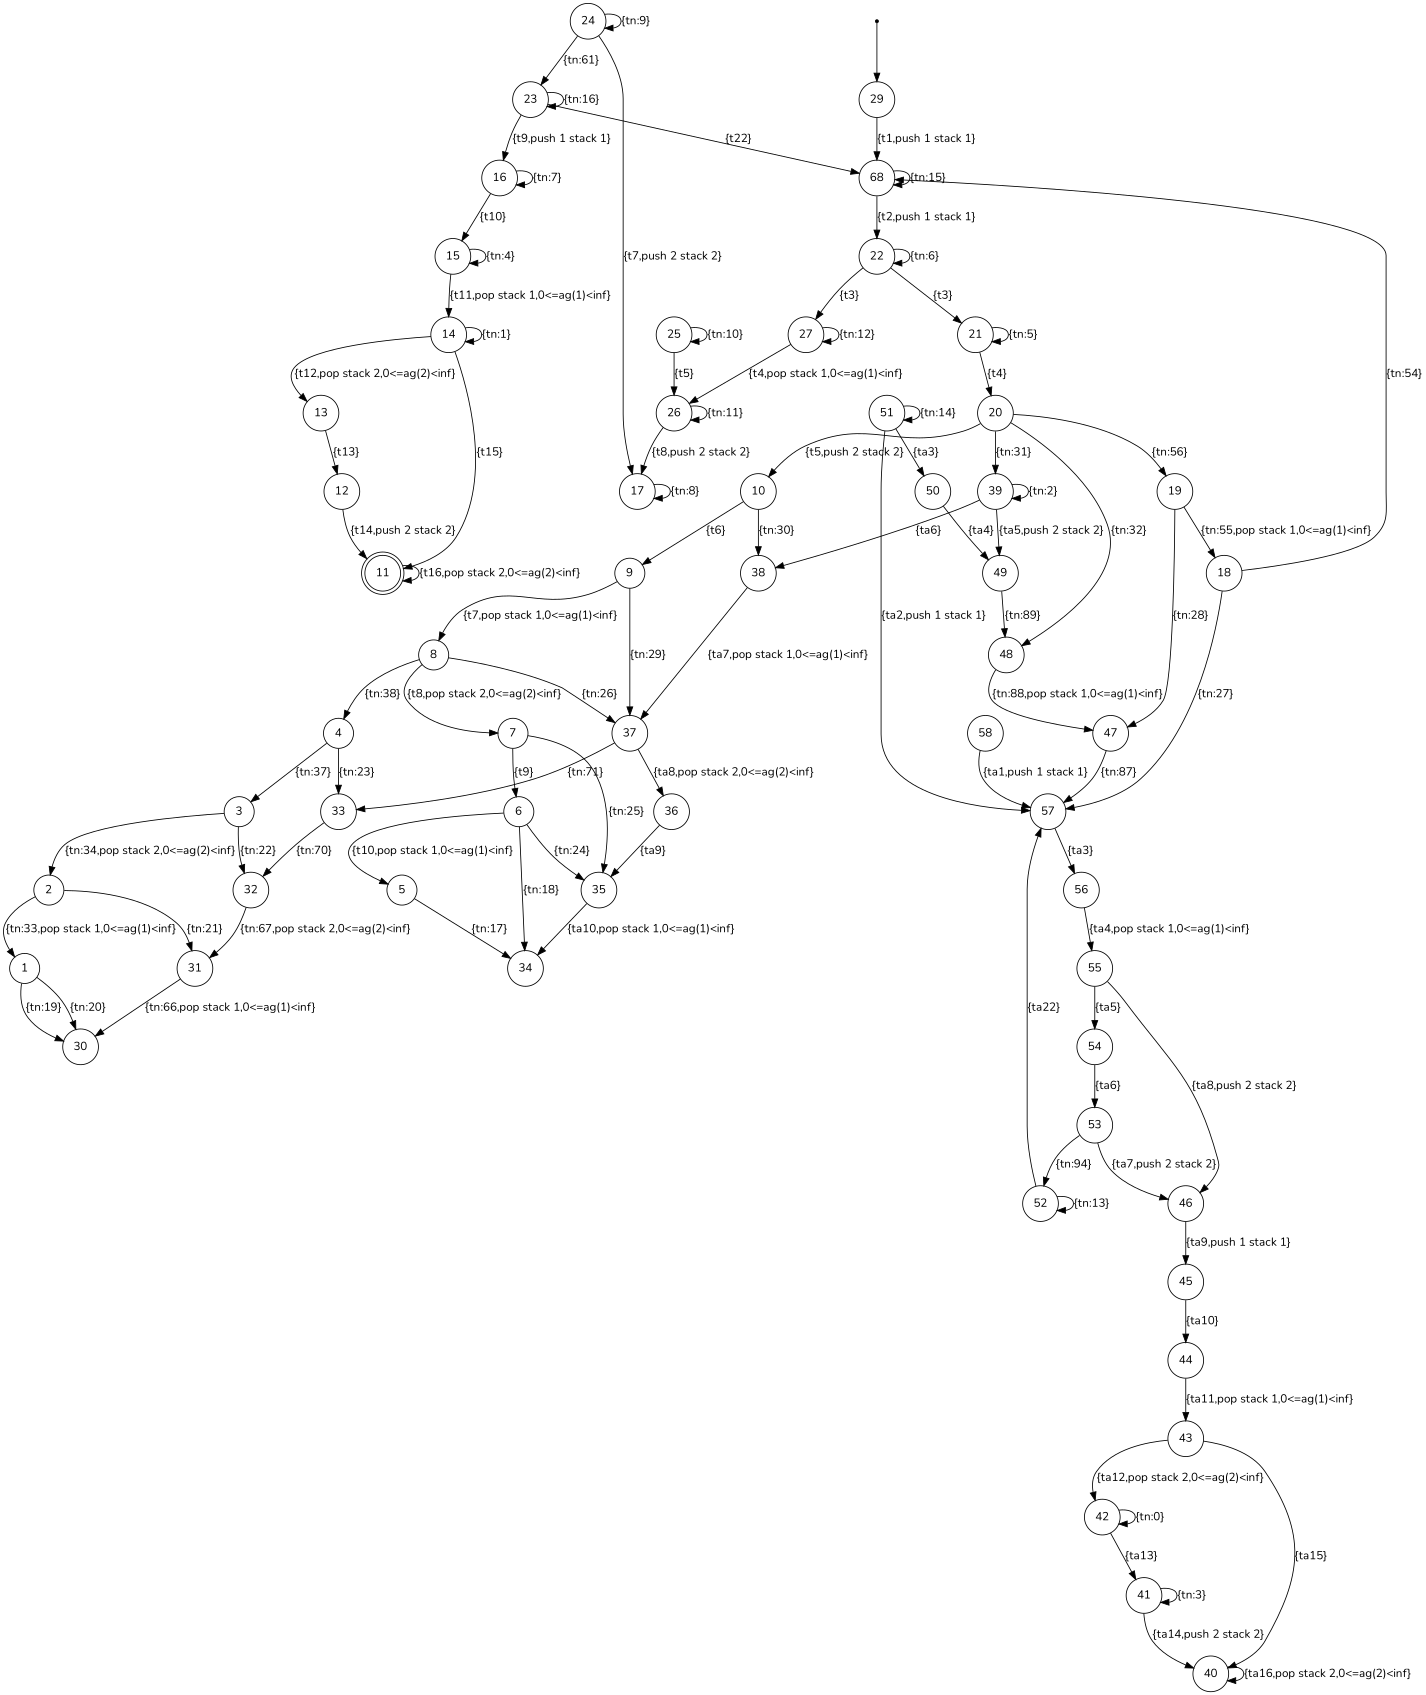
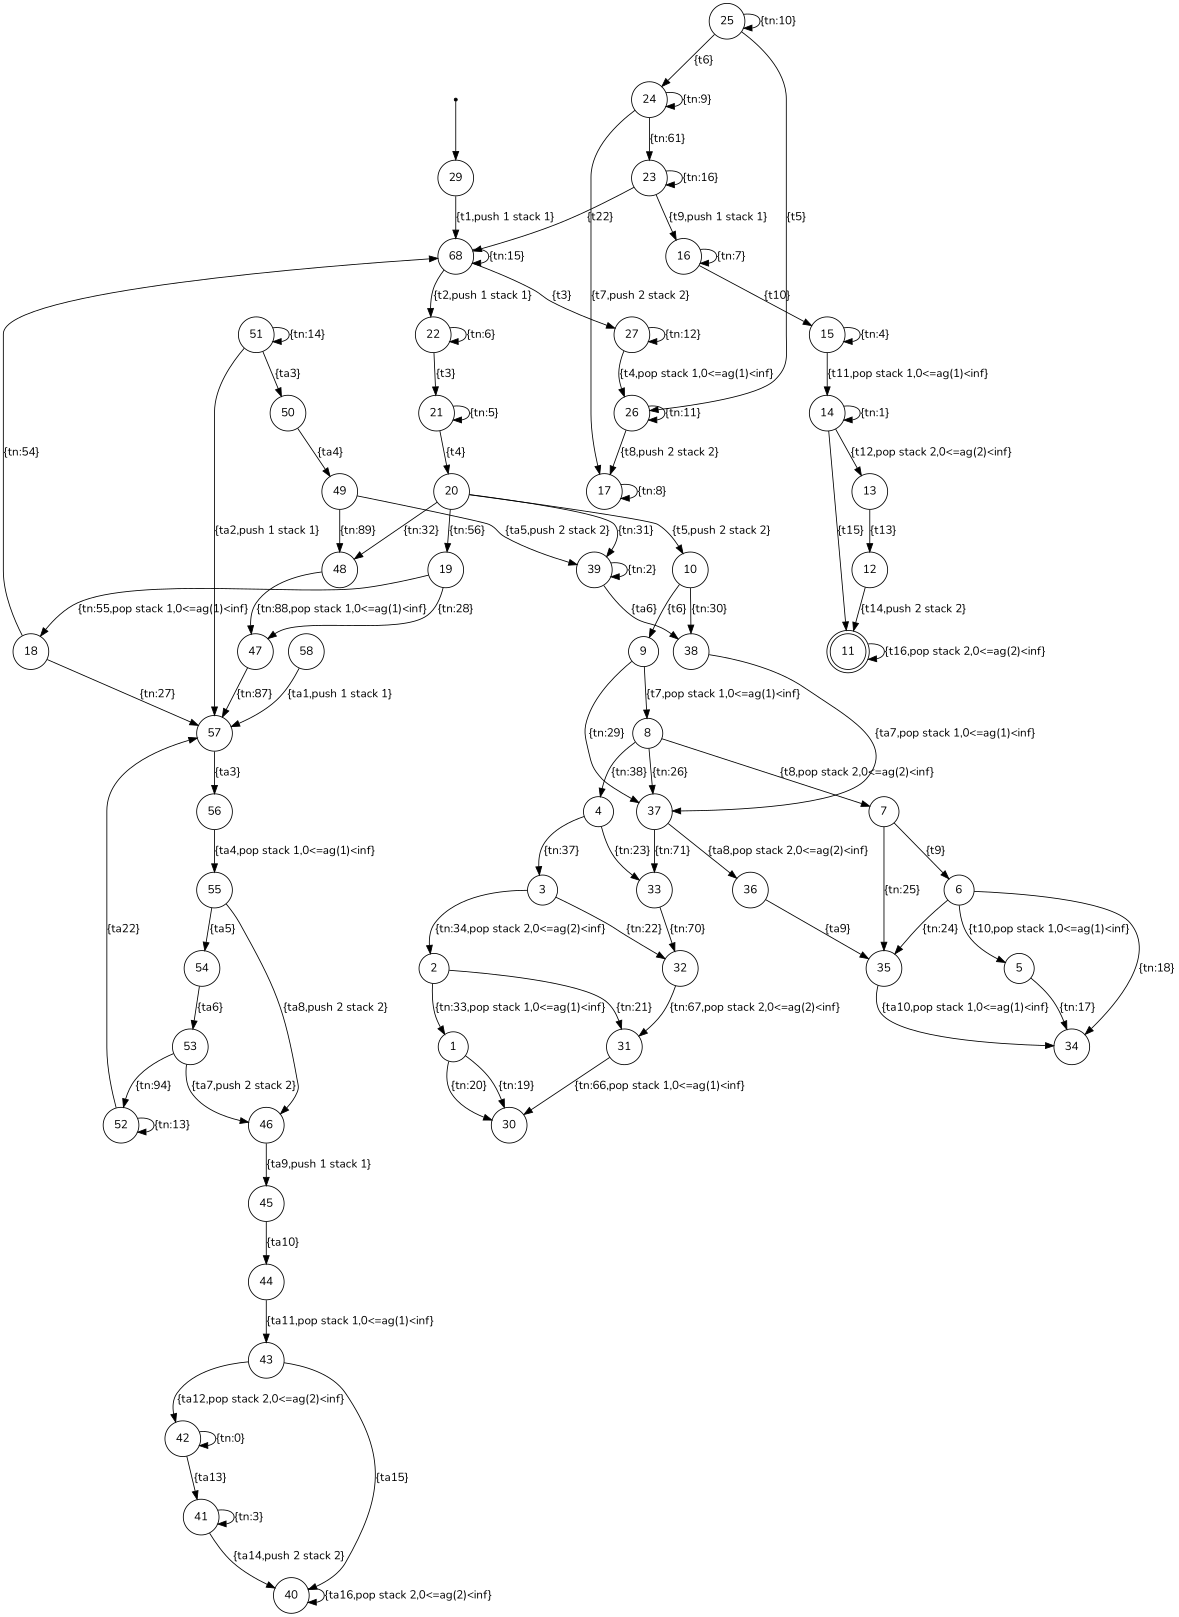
edge "25" -> "24": added, label "{t6}"
edge "22" -> "27": now "68" -> "27"
edge "39" -> "49": reversed
